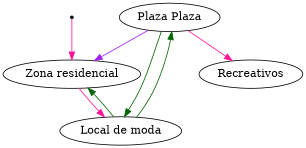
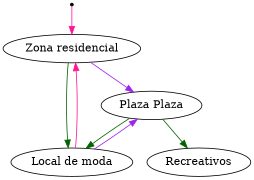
edge "Plaza Plaza" -> "Recreativos": color deeppink -> darkgreen
edge "Plaza Plaza" -> "Zona residencial": reversed
edge "Local de moda" -> "Plaza Plaza": color darkgreen -> purple
edge "Zona residencial" -> "Local de moda": color deeppink -> darkgreen
edge "Local de moda" -> "Zona residencial": color darkgreen -> deeppink
